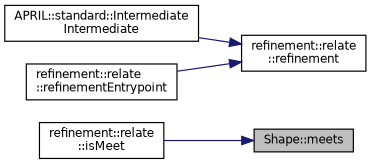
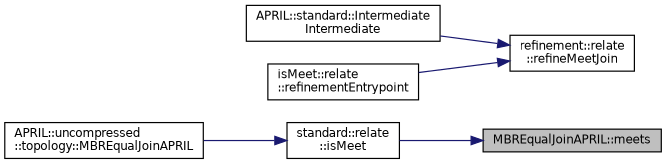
node "refinement::relate ::refinement": label "refinement::relate ::refinement" -> "refinement::relate ::refineMeetJoin"
node "refinement::relate ::refinementEntrypoint": label "refinement::relate ::refinementEntrypoint" -> "isMeet::relate ::refinementEntrypoint"
node "refinement::relate ::isMeet": label "refinement::relate ::isMeet" -> "standard::relate ::isMeet"
node "APRIL::uncompressed ::topology::MBREqualJoinAPRIL": added
node "Shape::meets": label "Shape::meets" -> "MBREqualJoinAPRIL::meets"
